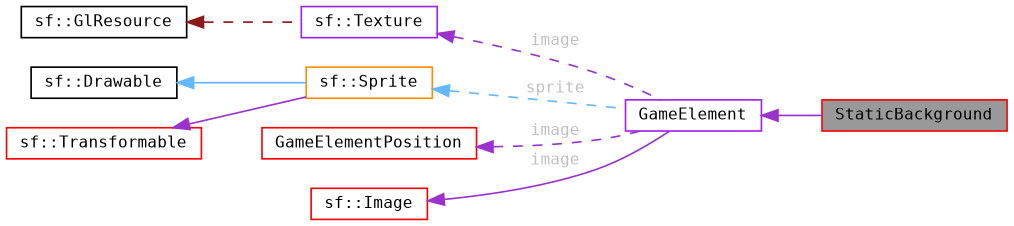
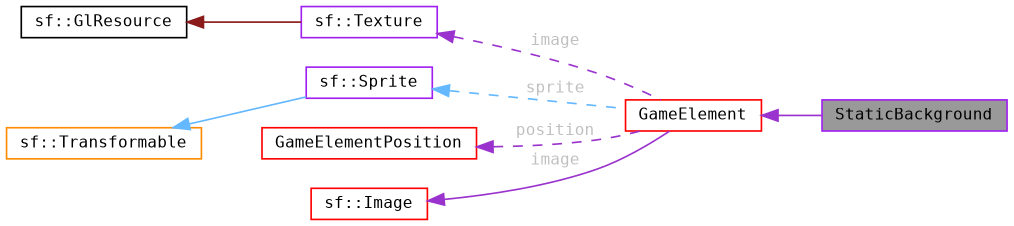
edge "sf::Texture" -> "sf::GlResource": style dashed -> solid
node "sf::Drawable": removed
node "sf::Sprite": color darkorange -> purple
edge "sf::Sprite" -> "sf::Transformable": color darkorchid3 -> steelblue1
node "GameElement": color purple -> red
node "StaticBackground": color red -> purple
edge "GameElement" -> "GameElementPosition": label " image" -> " position"
node "sf::Transformable": color red -> darkorange
